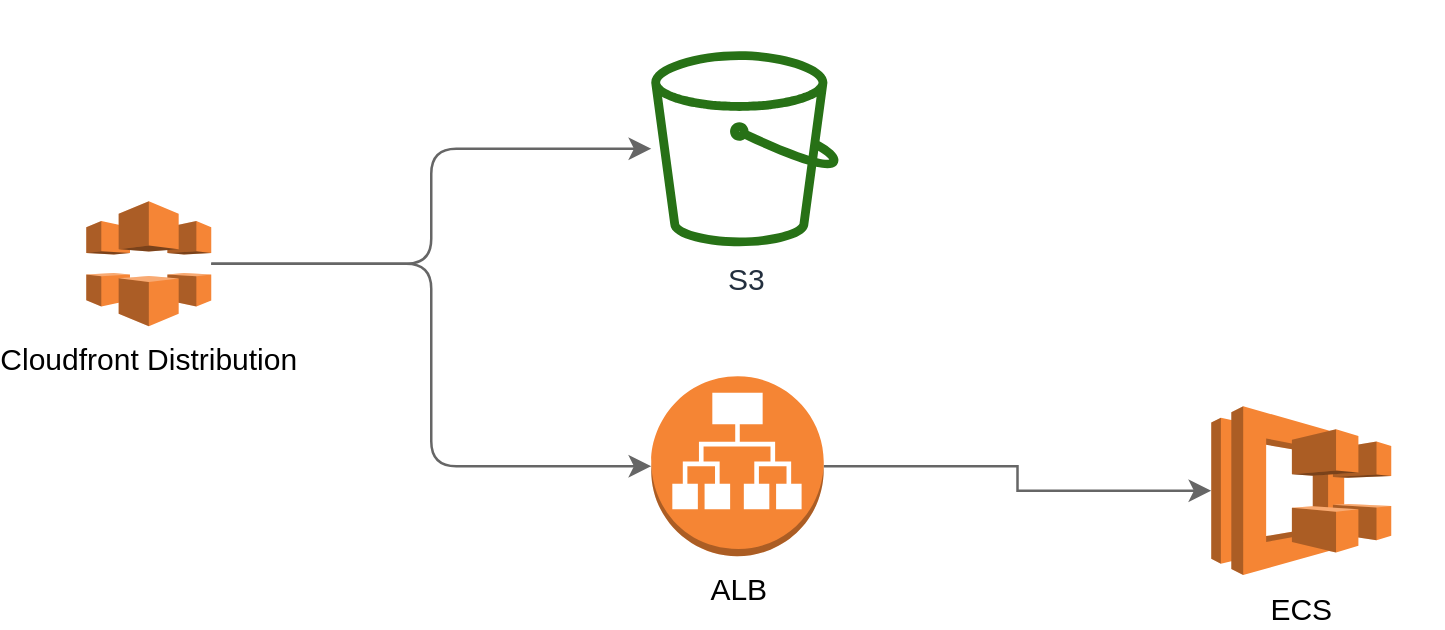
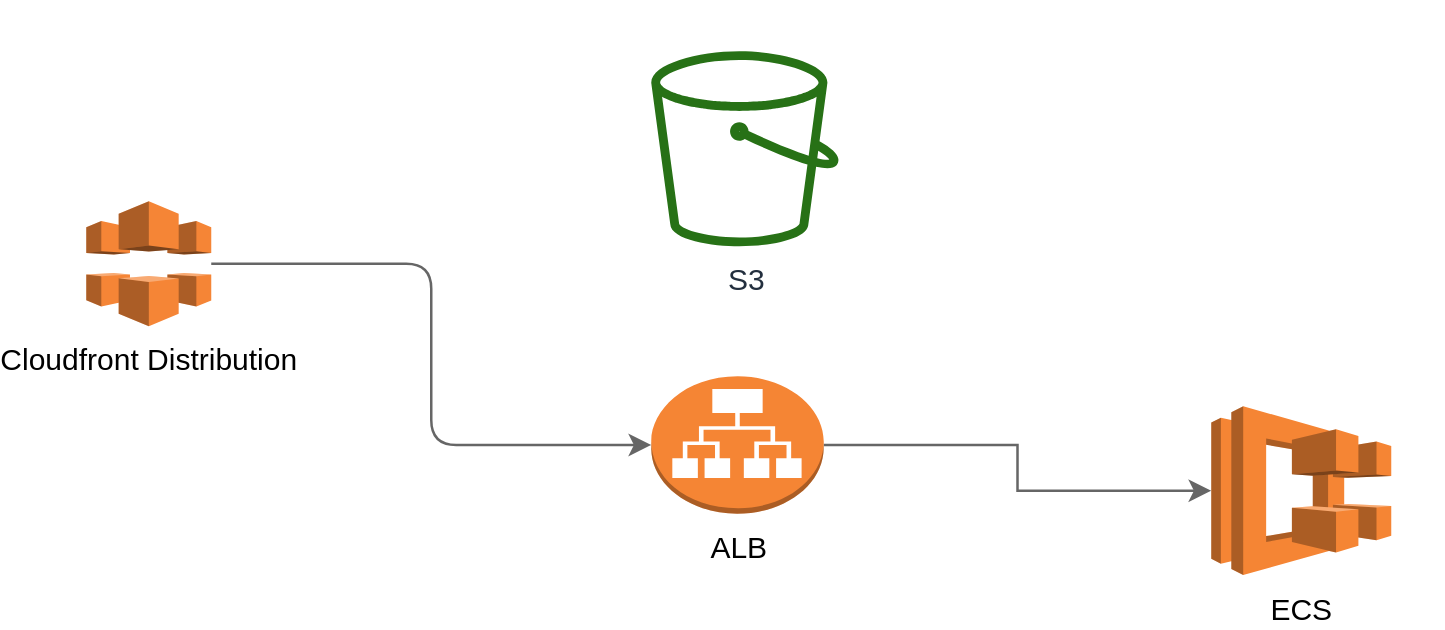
edge "Cloudfront Distribution" -> "S3": removed
node "ALB": size 173x180 -> 173x138
